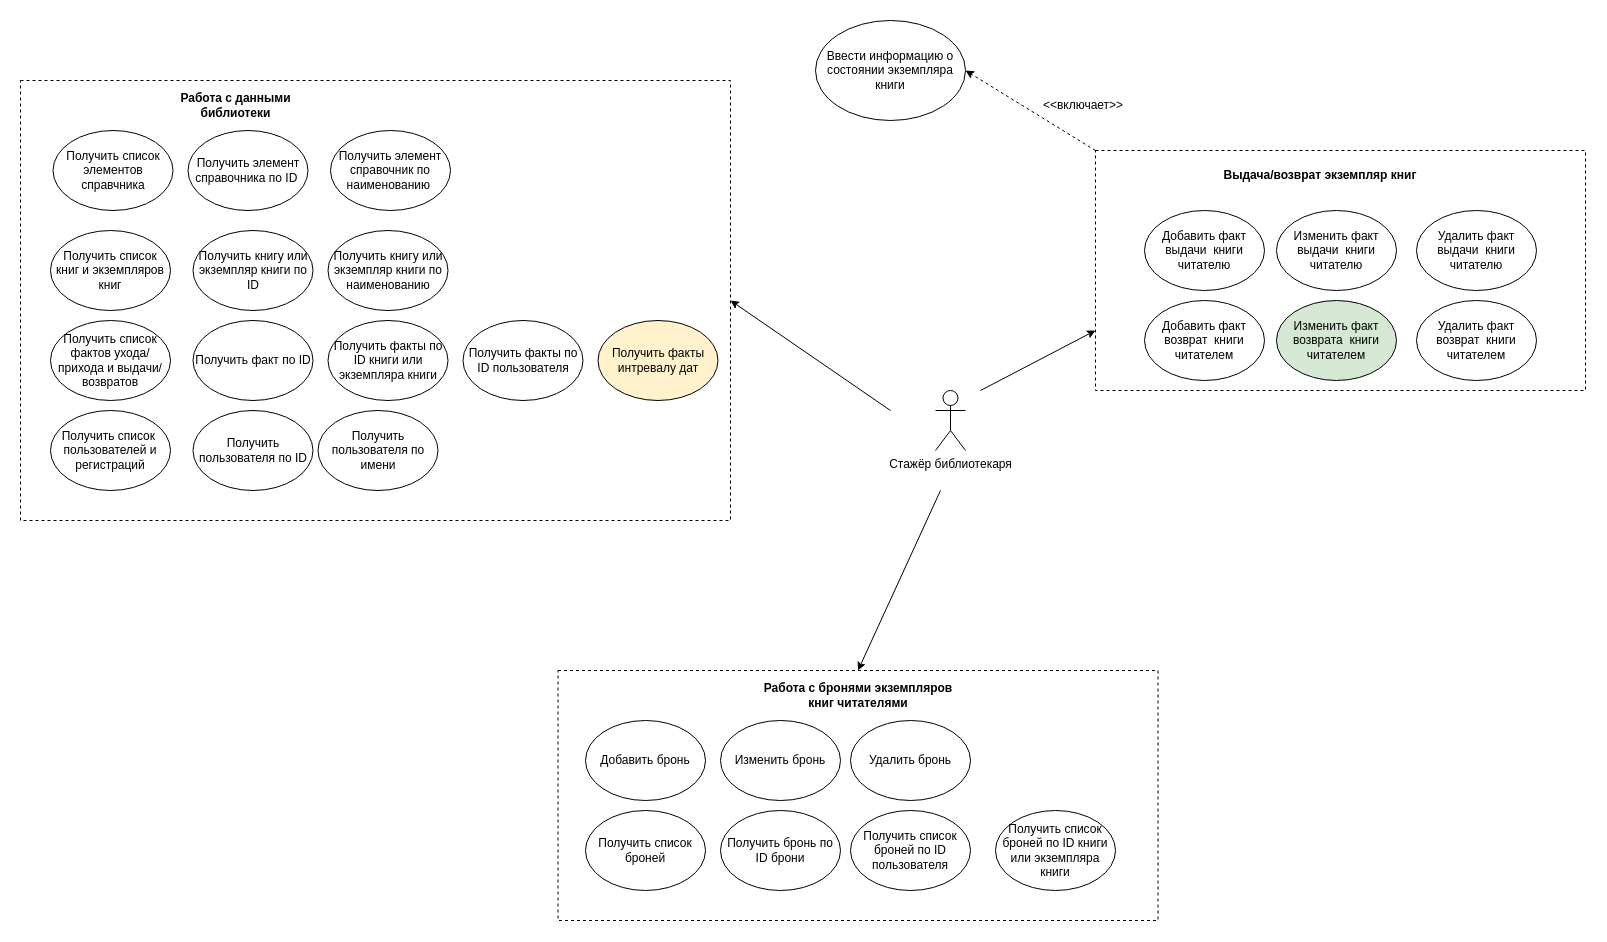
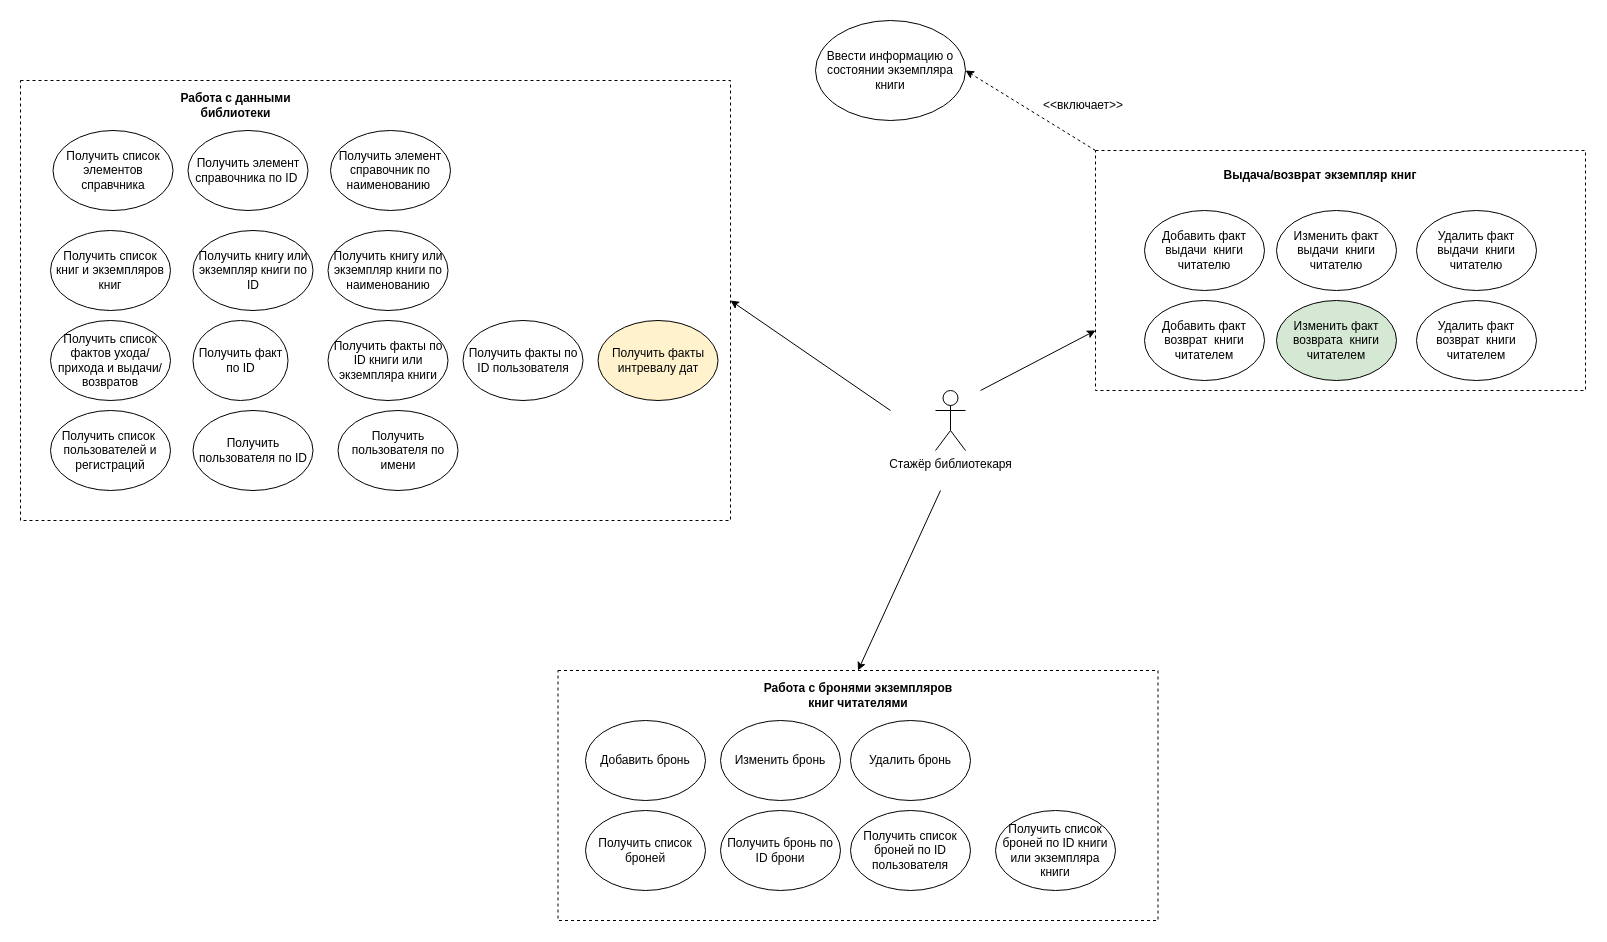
node "Получить факт по ID": size 120x80 -> 95x80
node "Получить пользователя по имени": moved (378, 451) -> (398, 451)
